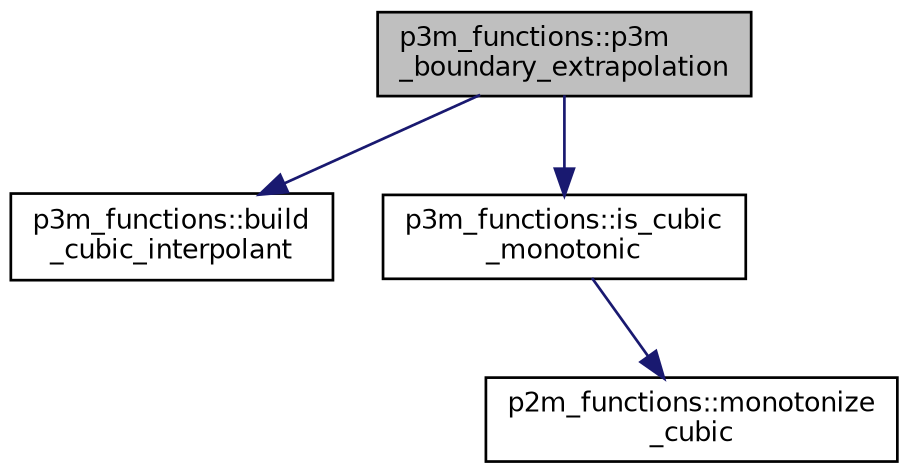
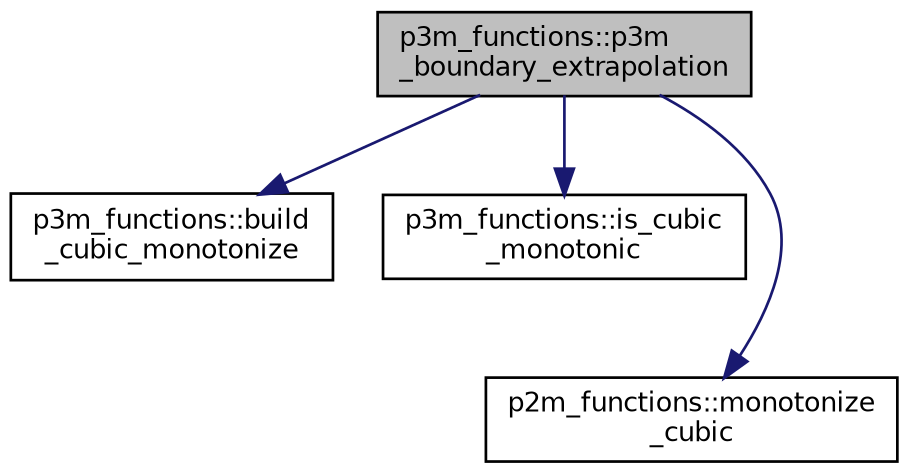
node "p3m_functions::build _cubic_interpolant": label "p3m_functions::build _cubic_interpolant" -> "p3m_functions::build _cubic_monotonize"
edge "p3m_functions::is_cubic _monotonic" -> "p2m_functions::monotonize _cubic": now "p3m_functions::p3m _boundary_extrapolation" -> "p2m_functions::monotonize _cubic"
